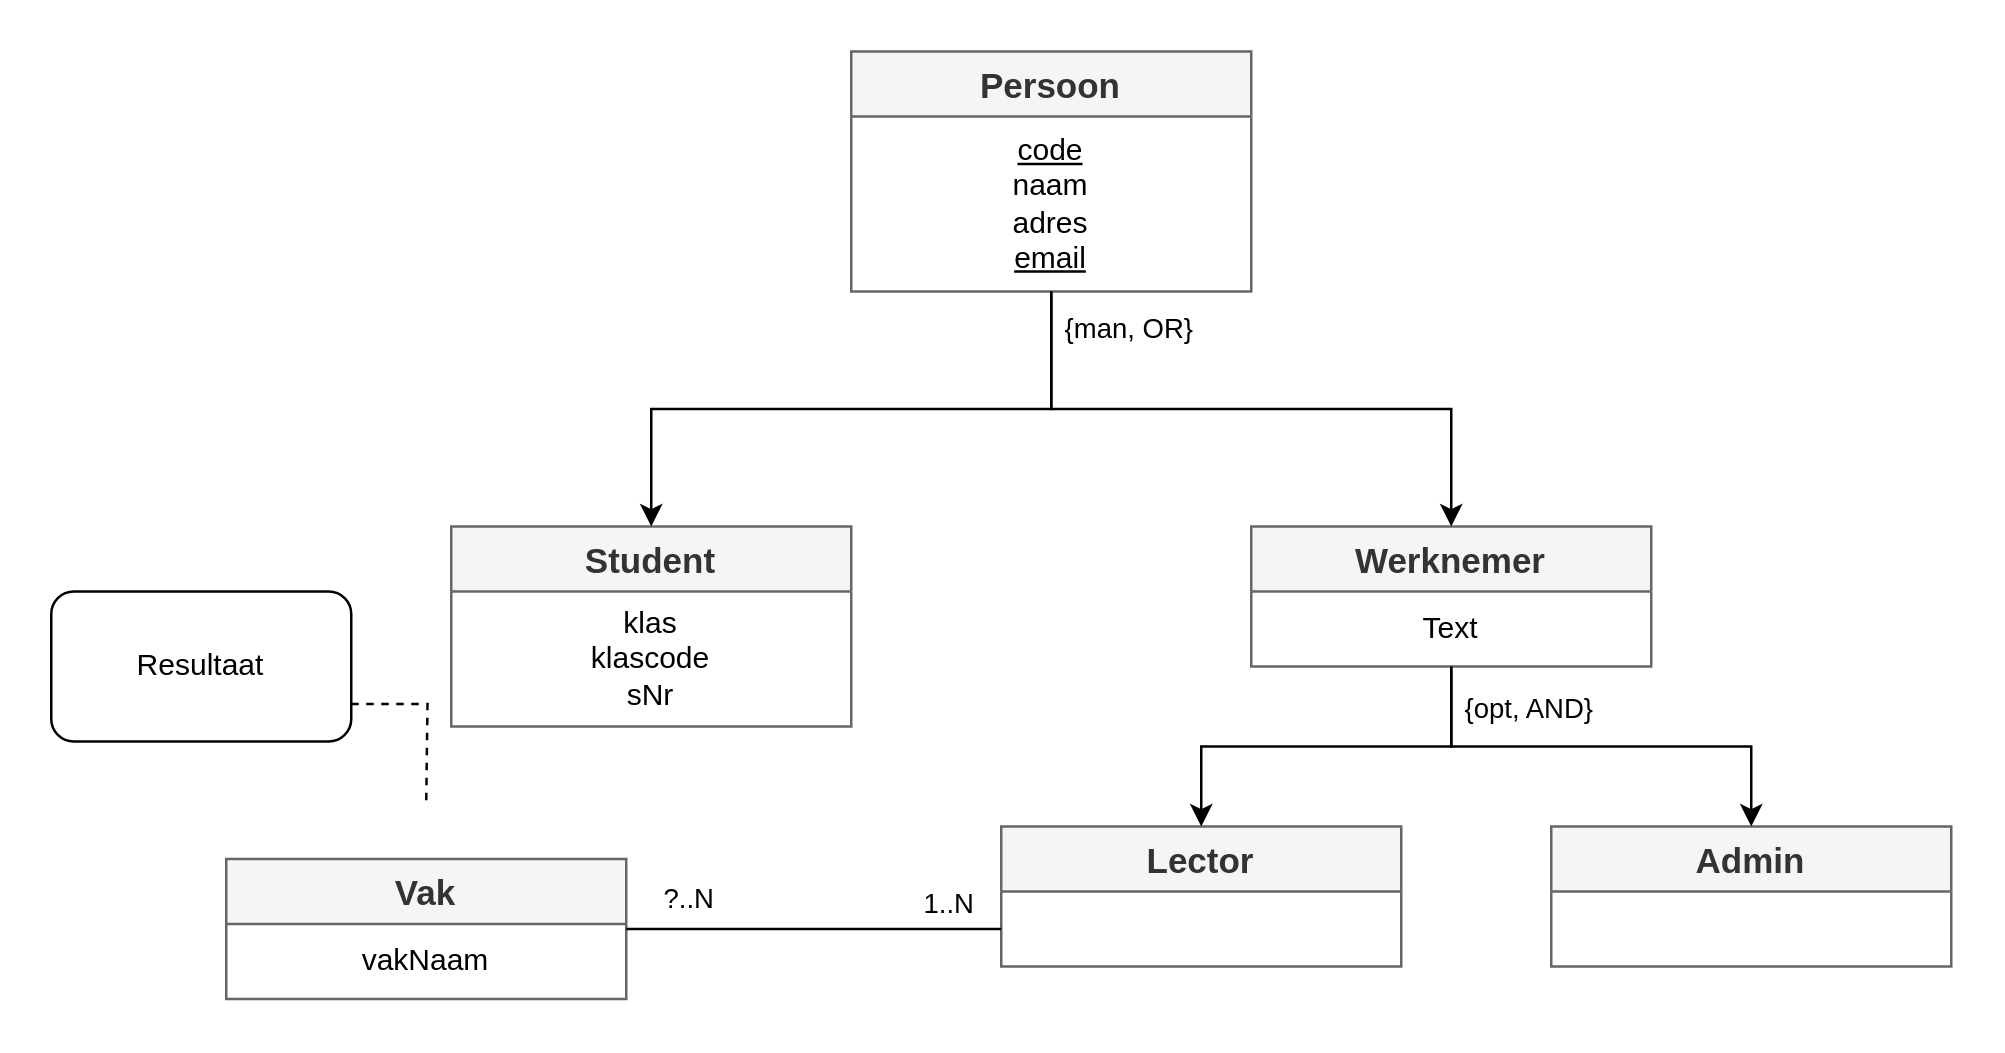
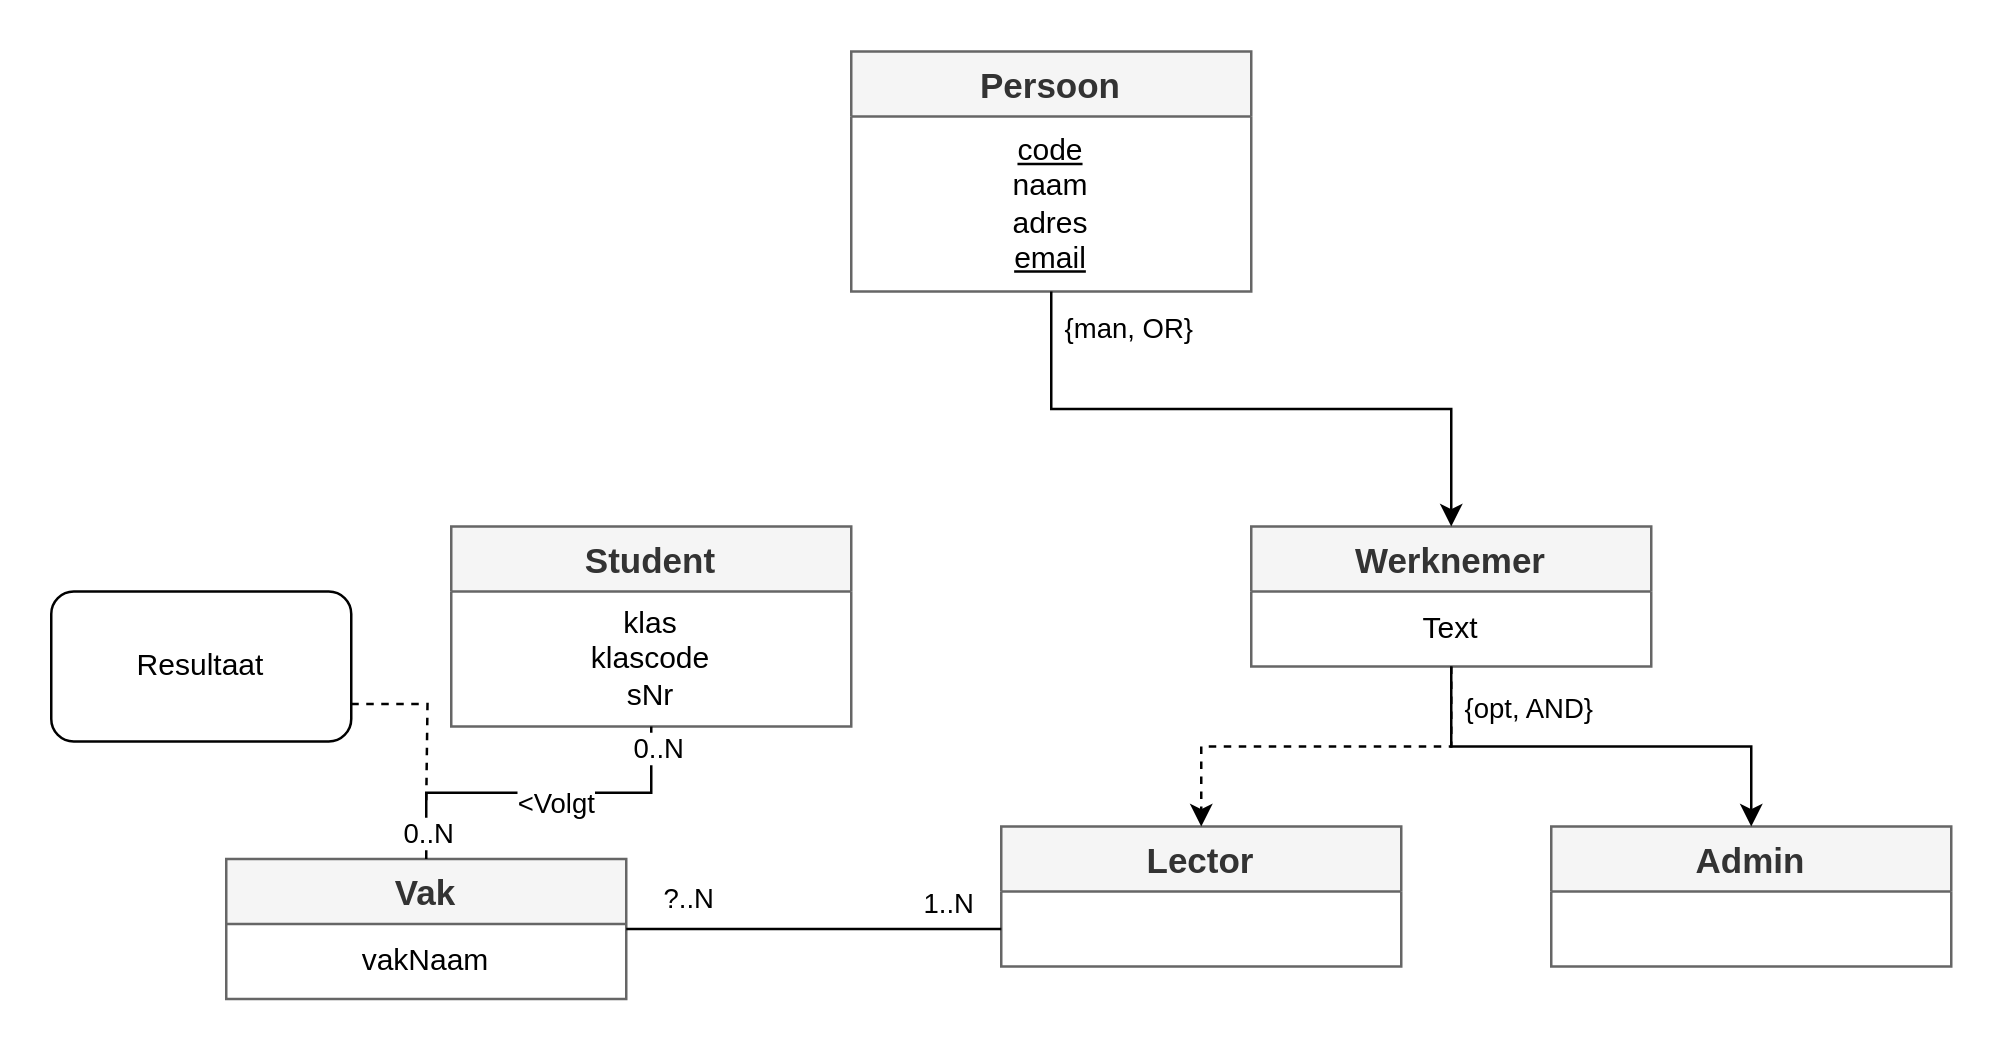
edge "code naam adres email" -> "Student": removed
edge "Text" -> "Lector": style solid -> dashed
edge "klas klascode sNr" -- "Vak": added, labels "0..N", "<Volgt", "0..N"
